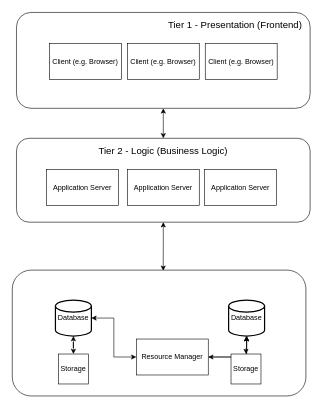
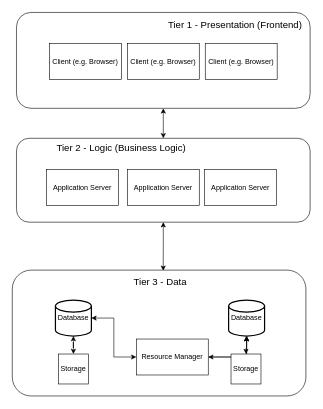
node "Tier 2 - Logic (Business Logic)": moved (164, 150) -> (122, 147)
node "Tier 3 - Data": added
